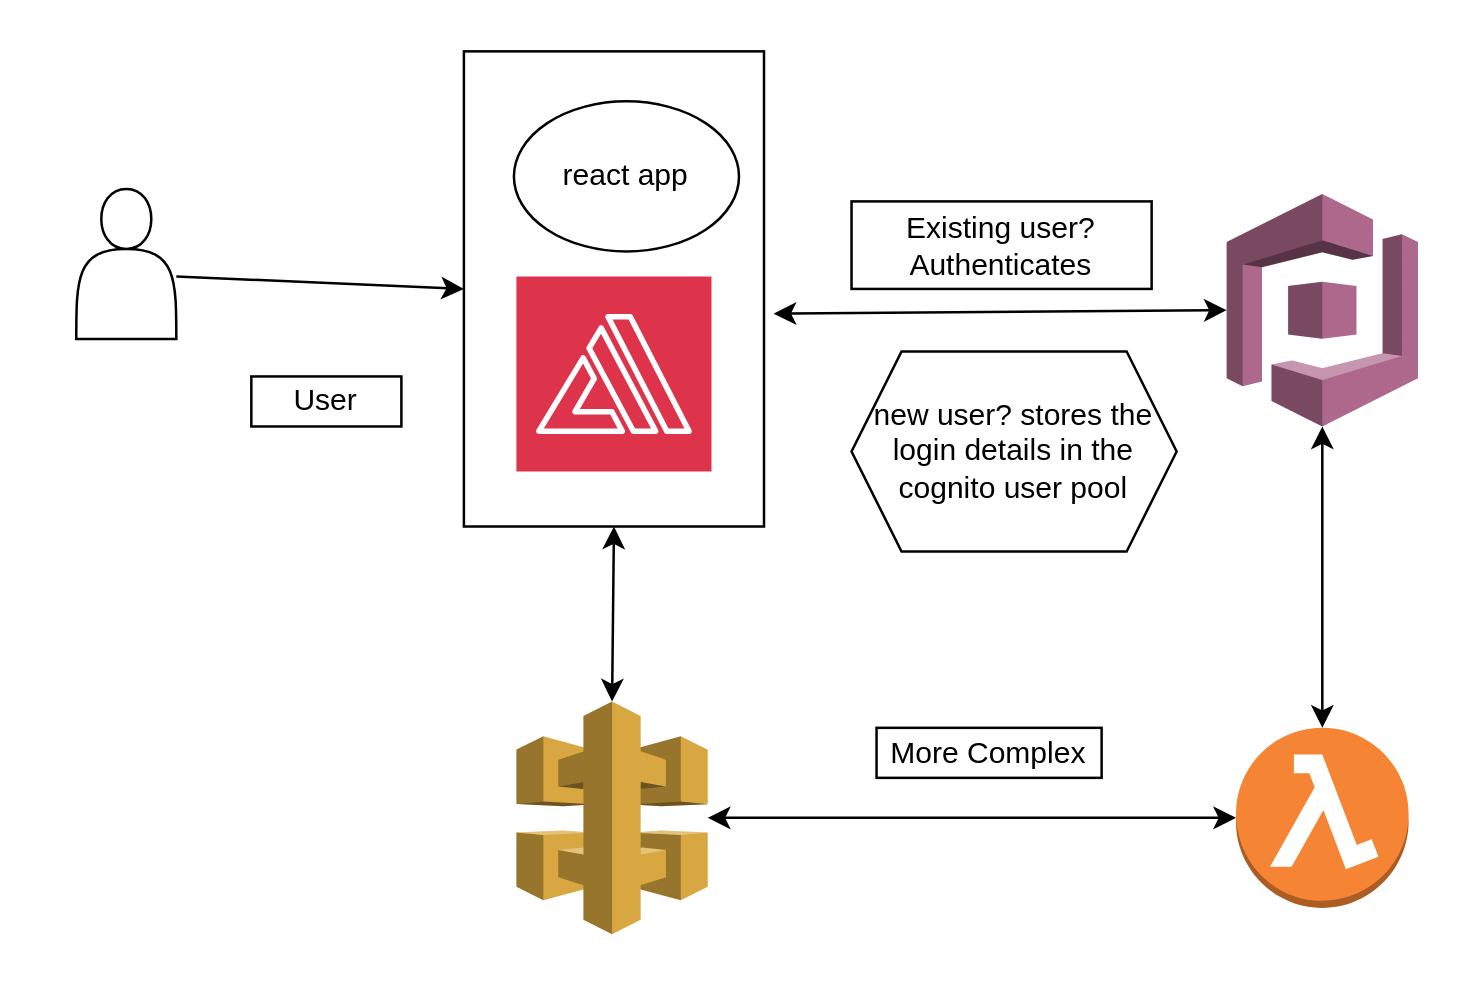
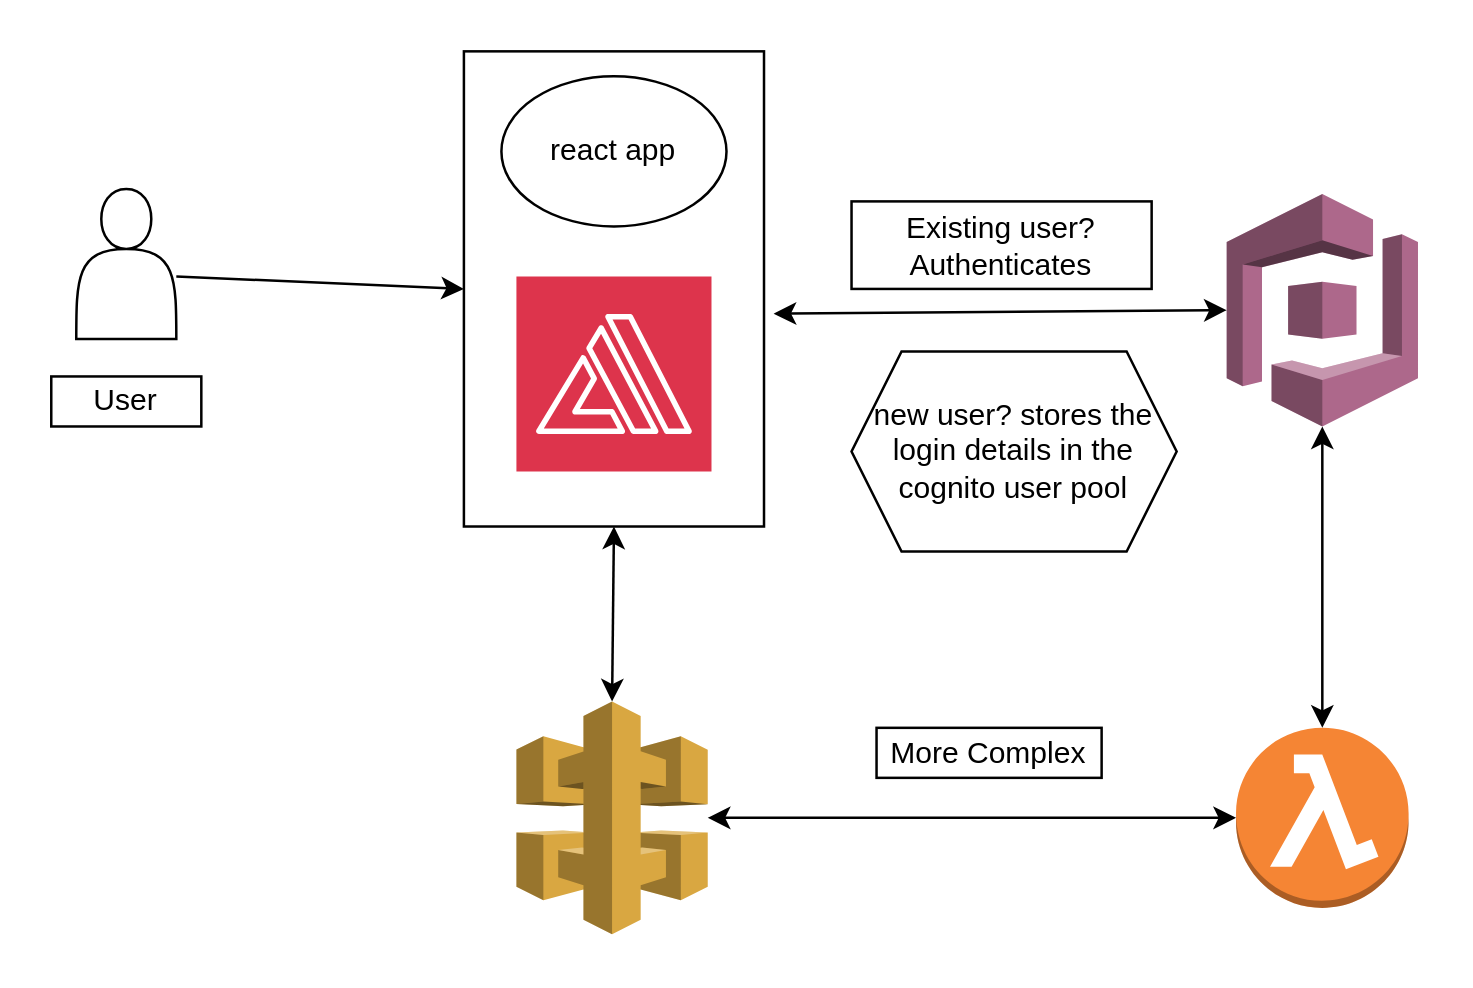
node "react app": moved (626, 176) -> (614, 151)
node "User": moved (326, 401) -> (126, 401)
